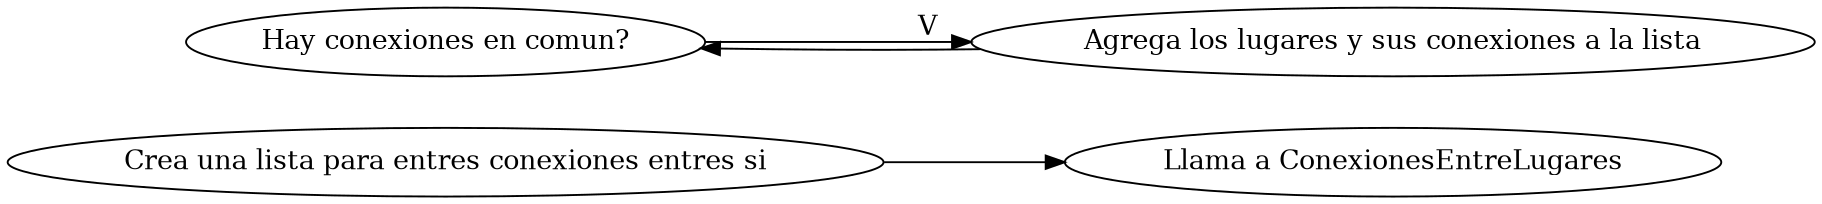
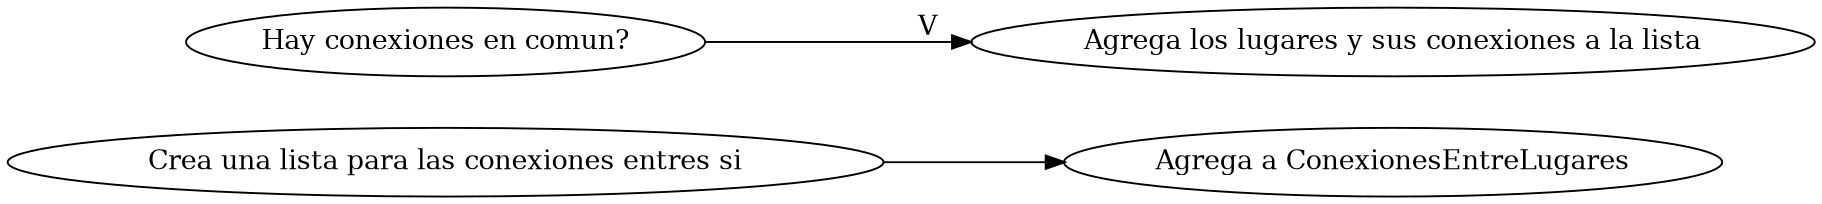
edge "Agrega los lugares y sus conexiones a la lista" -> "Hay conexiones en comun?": removed
node "Crea una lista para entres conexiones entres si": label "Crea una lista para entres conexiones entres si" -> "Crea una lista para las conexiones entres si"
node "Llama a ConexionesEntreLugares": label "Llama a ConexionesEntreLugares" -> "Agrega a ConexionesEntreLugares"
